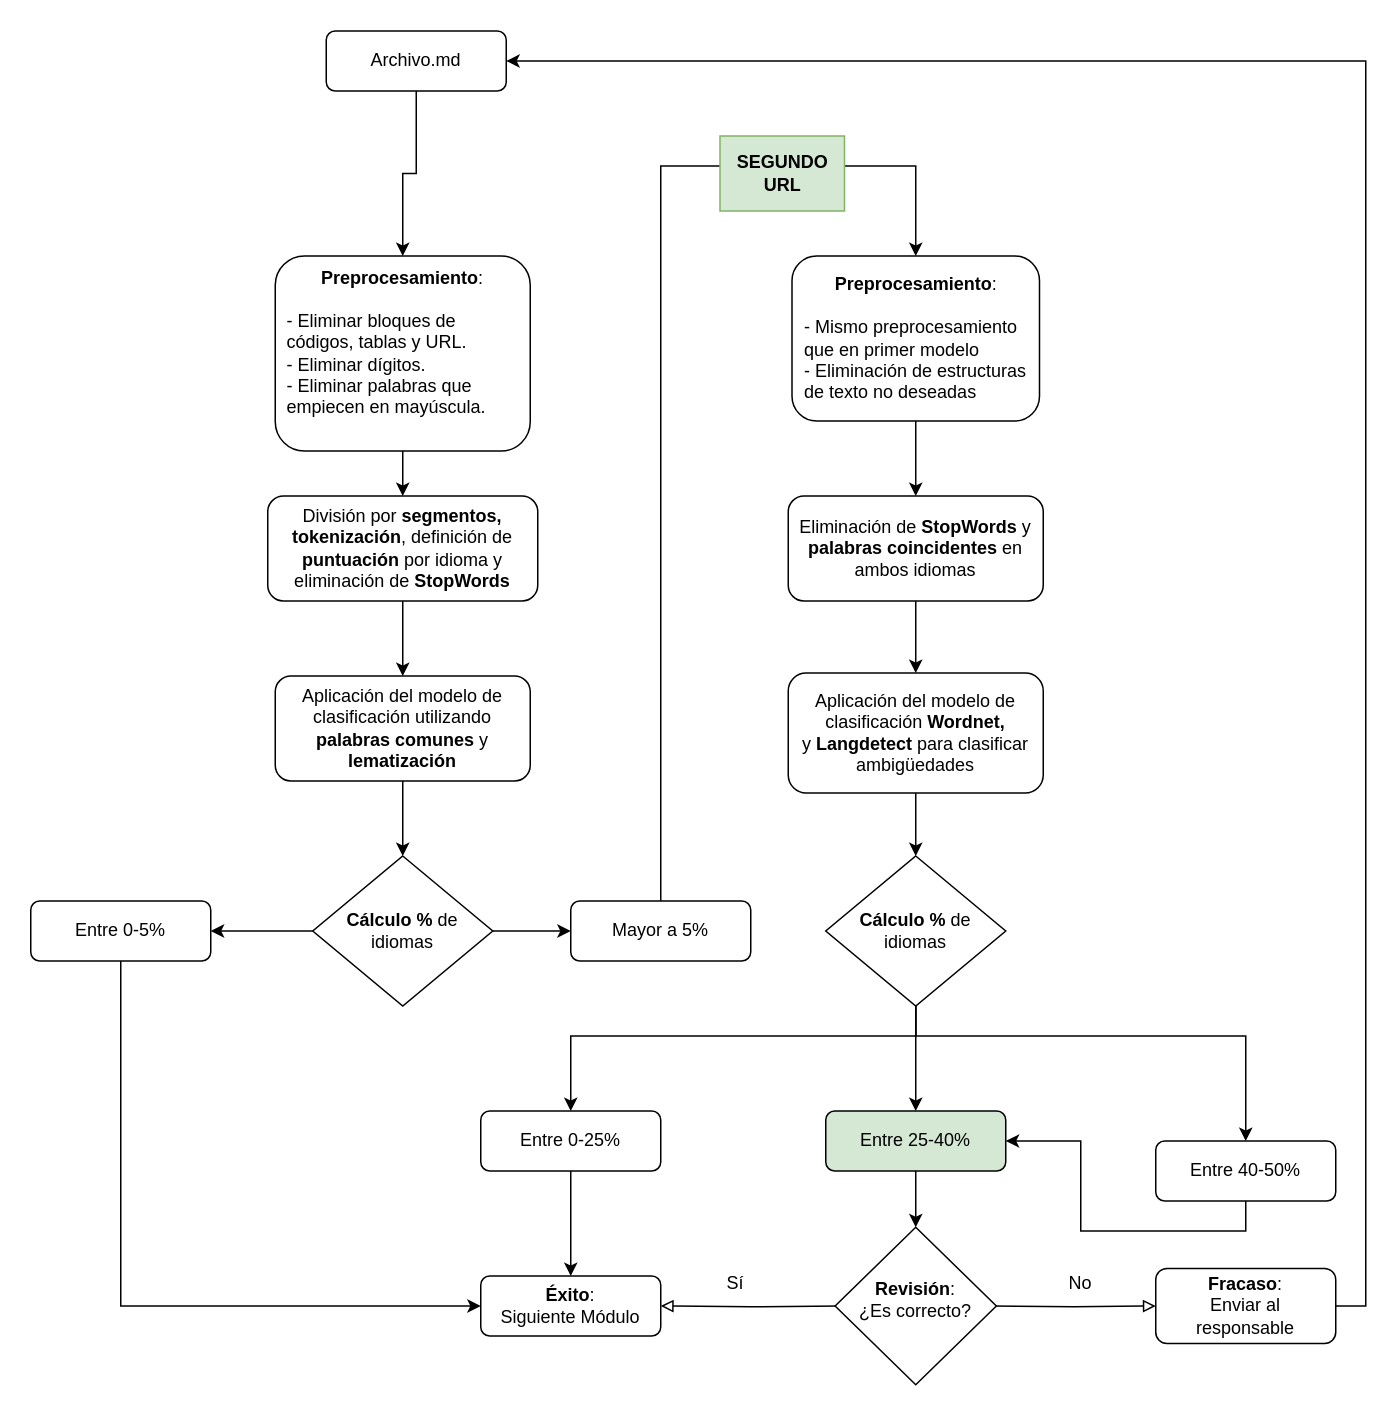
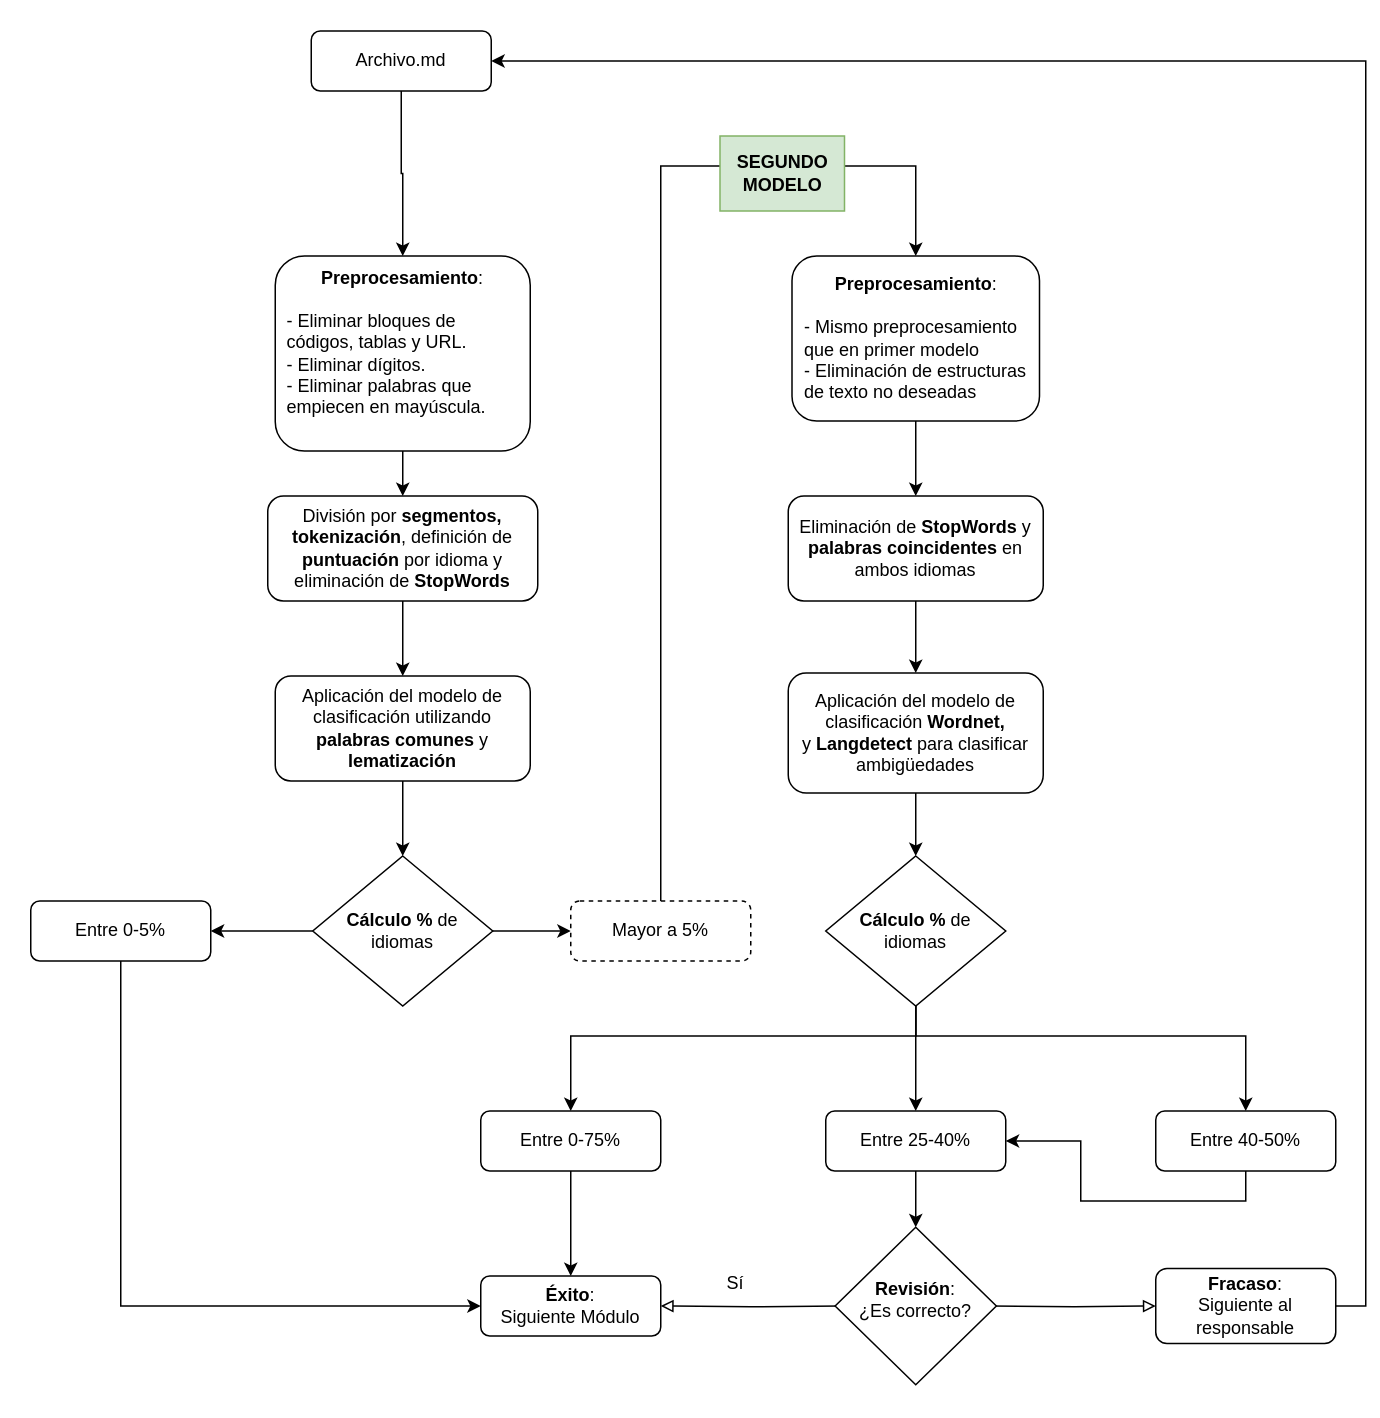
node "Archivo.md": moved (416, 61) -> (401, 61)
node "SEGUNDO URL": label "SEGUNDO URL" -> "SEGUNDO MODELO"
node "Mayor a 5%": style solid -> dashed
node "Entre 0-25%": label "Entre 0-25%" -> "Entre 0-75%"
node "Entre 25-40%": fillcolor #d5e8d4 -> #ffffff
node "Entre 40-50%": moved (1246, 1171) -> (1246, 1141)
node "No": removed
node "Fracaso: Enviar al responsable": label "Fracaso: Enviar al responsable" -> "Fracaso: Siguiente al responsable"
